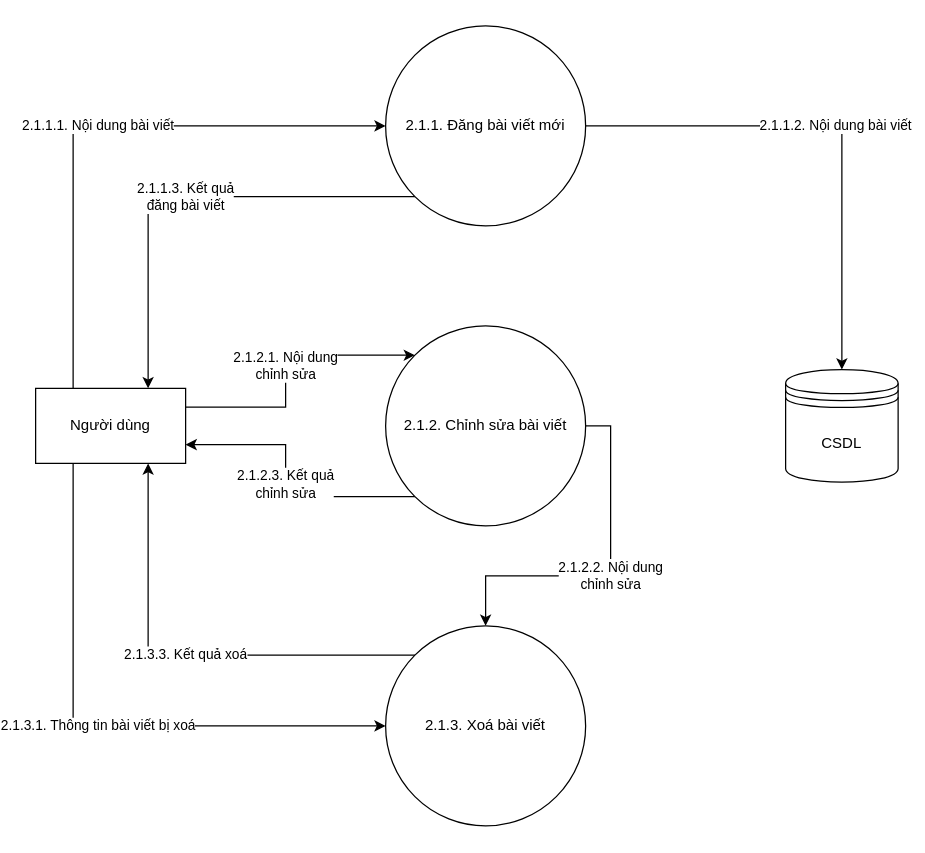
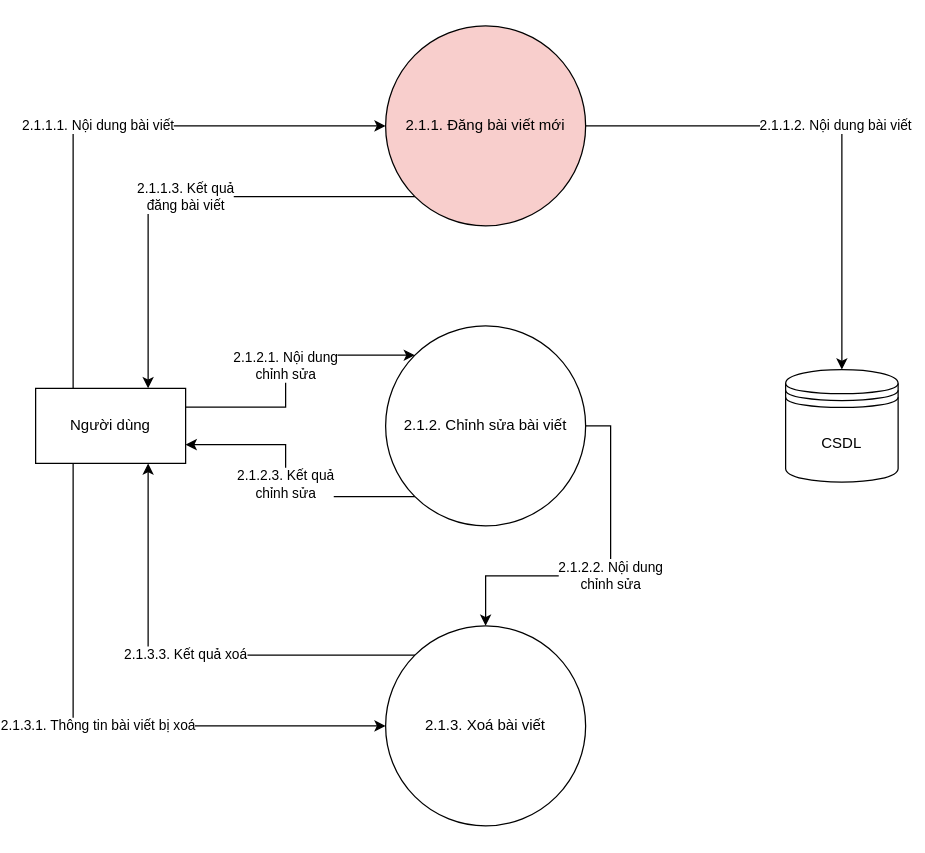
node "2.1.1. Đăng bài viết mới": fillcolor #ffffff -> #f8cecc
